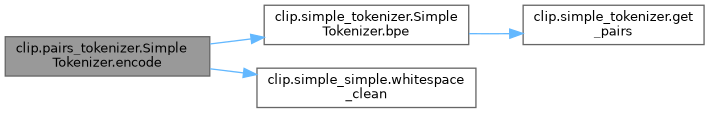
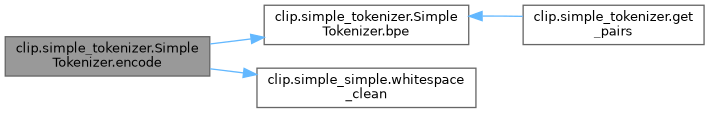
edge "clip.simple_tokenizer.Simple Tokenizer.bpe" -> "clip.simple_tokenizer.get _pairs": reversed
node "clip.pairs_tokenizer.Simple Tokenizer.encode": label "clip.pairs_tokenizer.Simple Tokenizer.encode" -> "clip.simple_tokenizer.Simple Tokenizer.encode"
